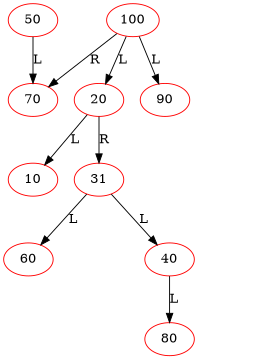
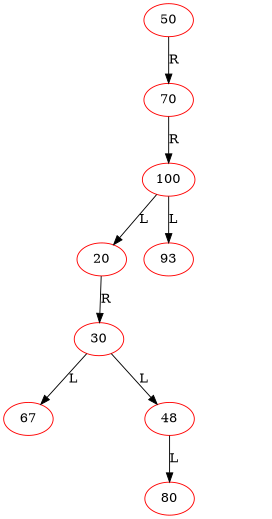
edge "100" -> "70": reversed
edge "50" -> "70": label "L" -> "R"
node "90": label "90" -> "93"
node "10": removed
node "31": label "31" -> "30"
node "60": label "60" -> "67"
node "40": label "40" -> "48"
